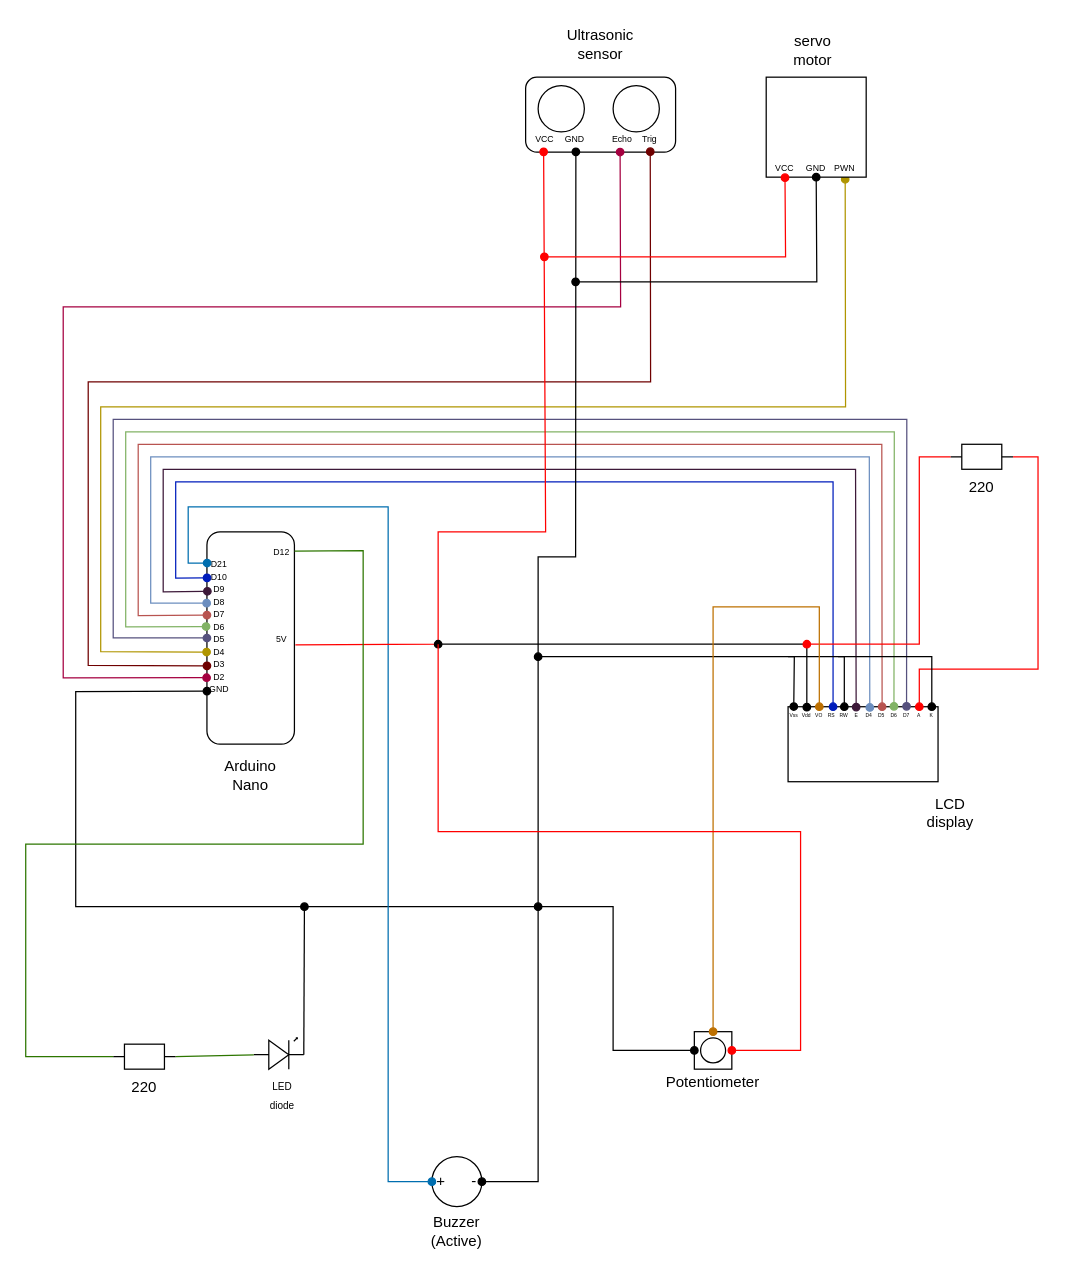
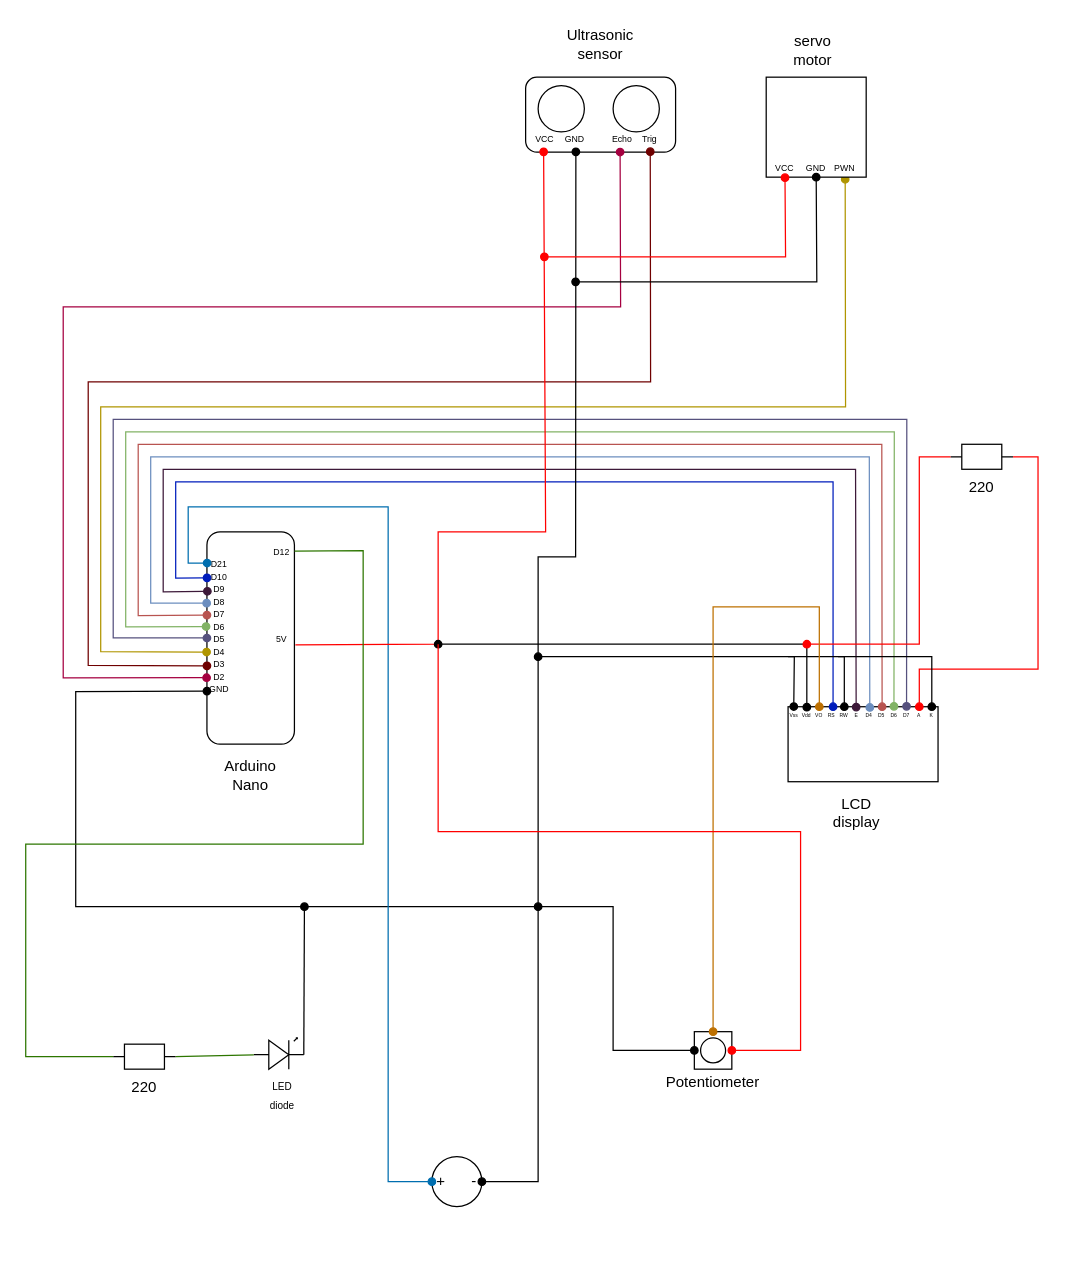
node "LCD display": moved (951, 813) -> (857, 813)
node "Buzzer (Active)": removed
